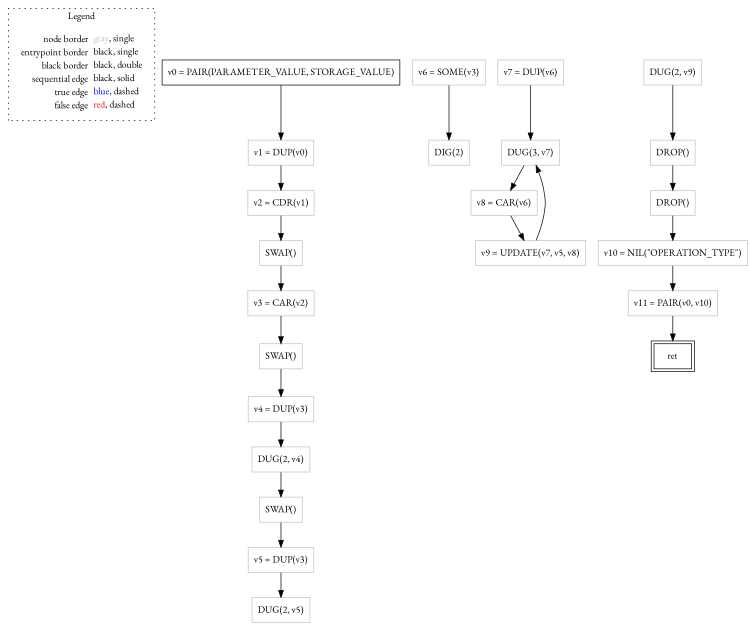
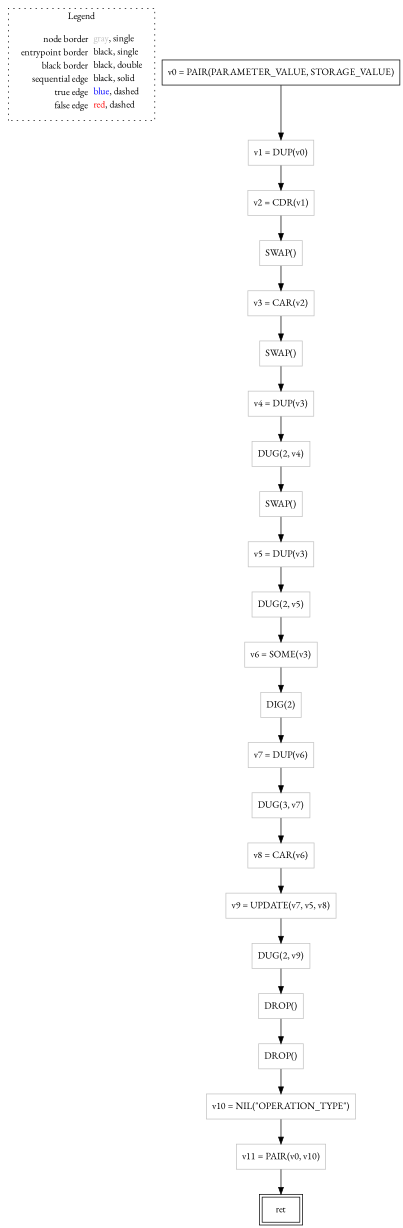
edge "v9 = UPDATE(v7, v5, v8)" -> "DUG(3, v7)": now "v9 = UPDATE(v7, v5, v8)" -> "DUG(2, v9)"
edge "DUG(2, v5)" -> "v6 = SOME(v3)": added
edge "DIG(2)" -> "v7 = DUP(v6)": added
